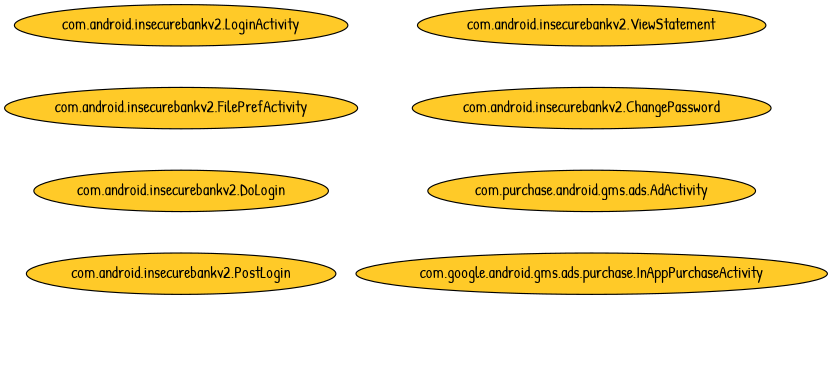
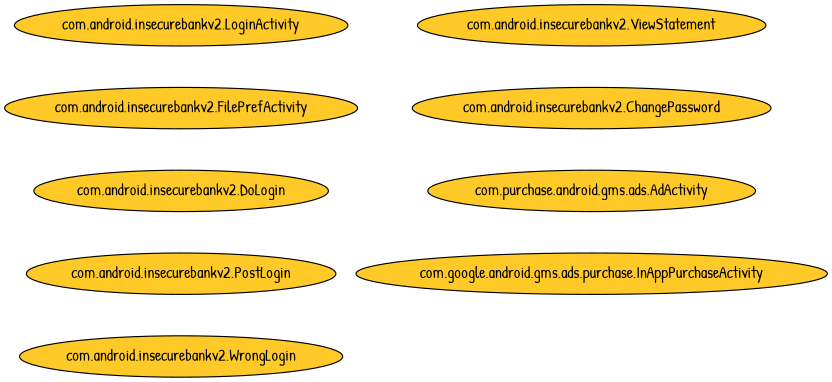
node "com.android.insecurebankv2.WrongLogin": added
